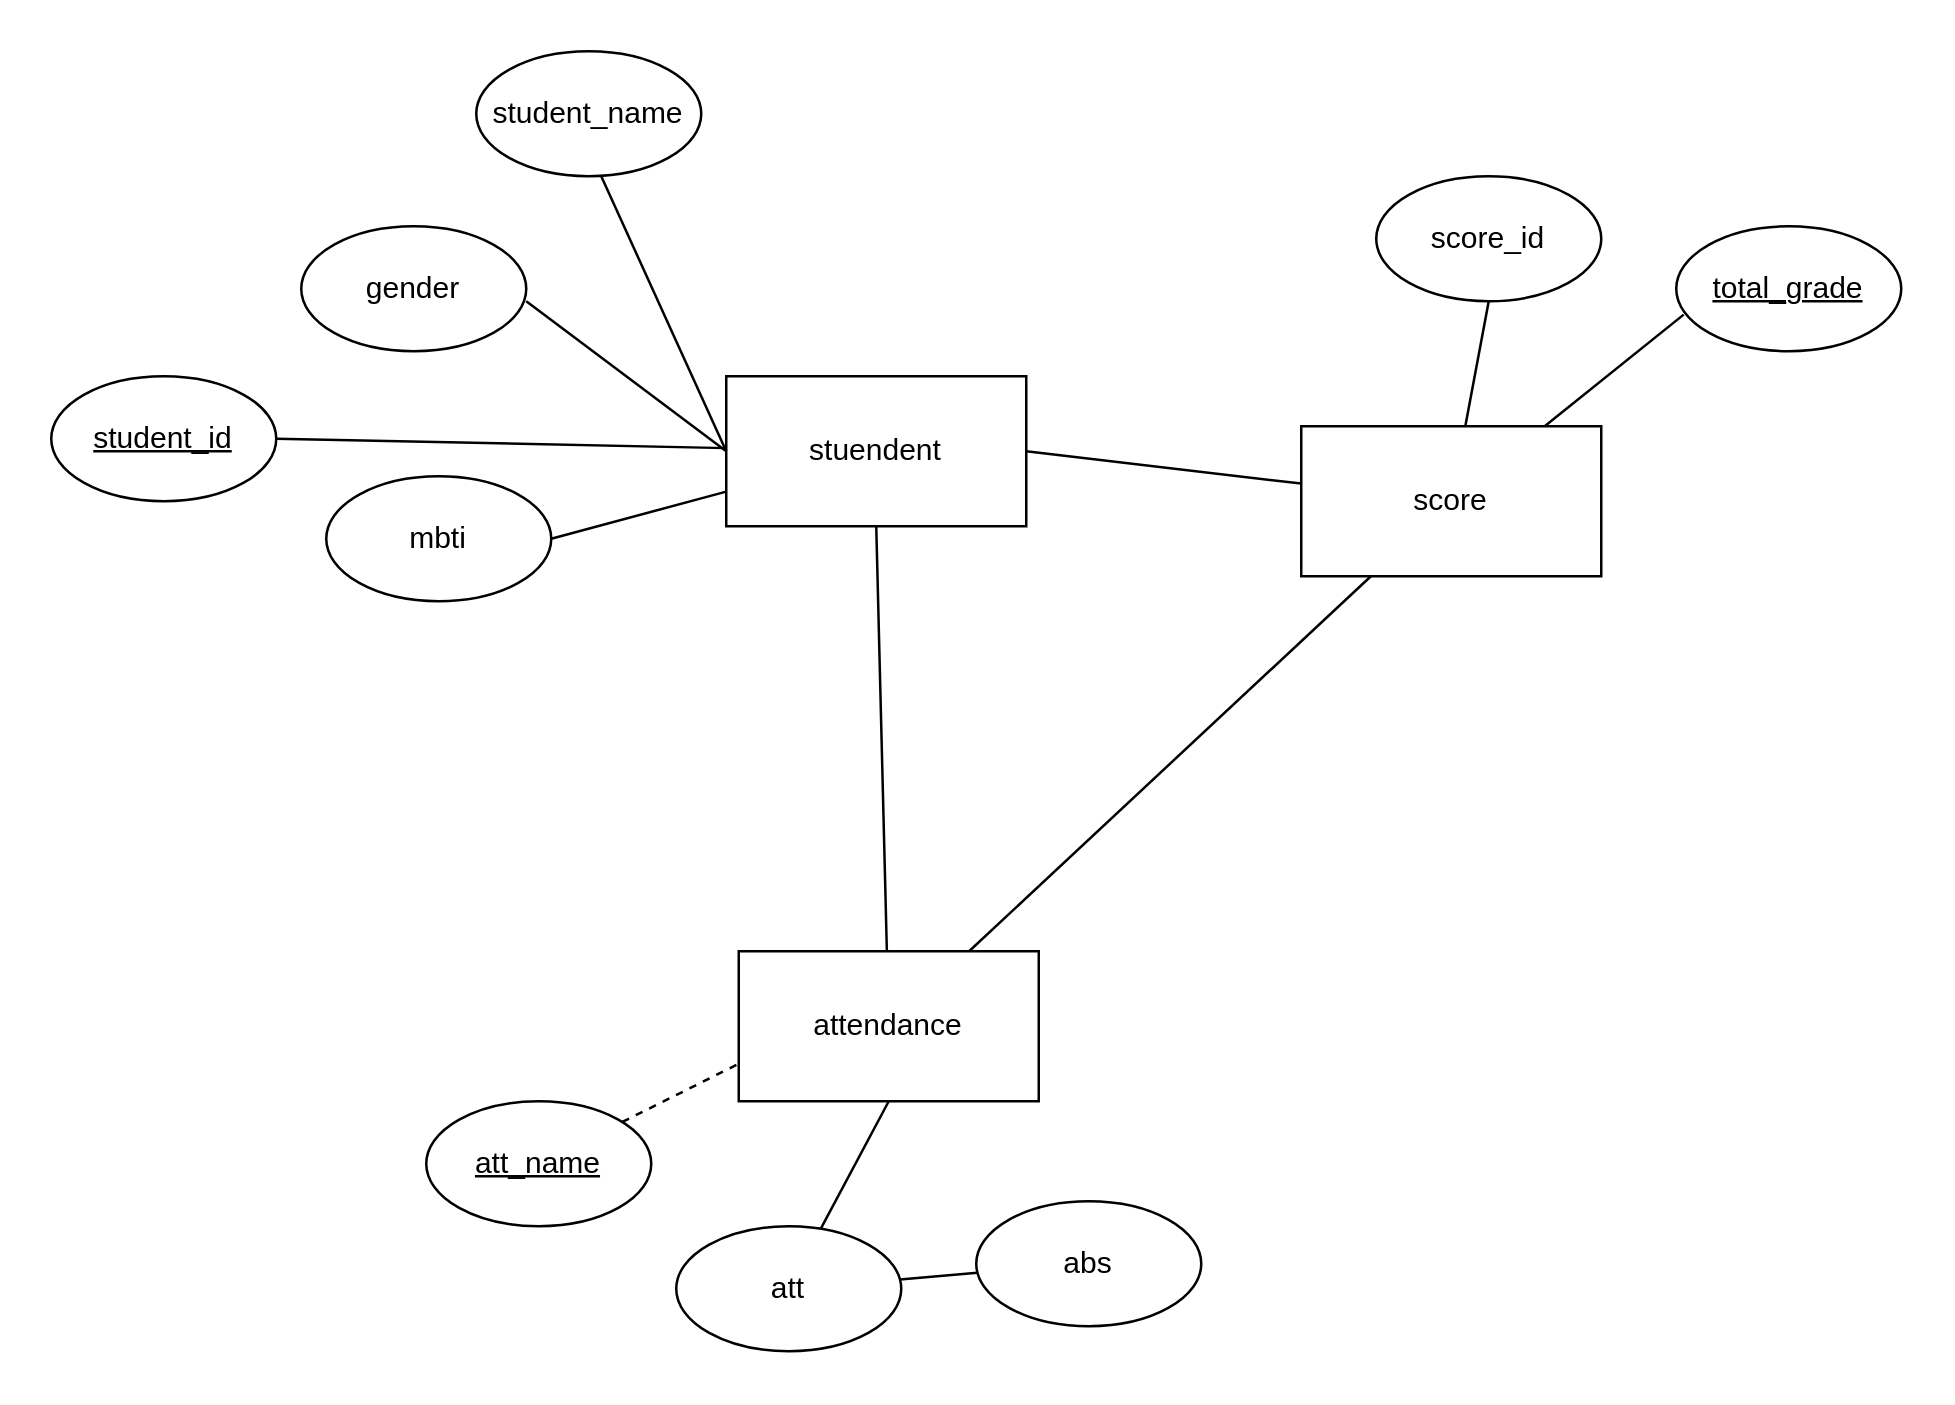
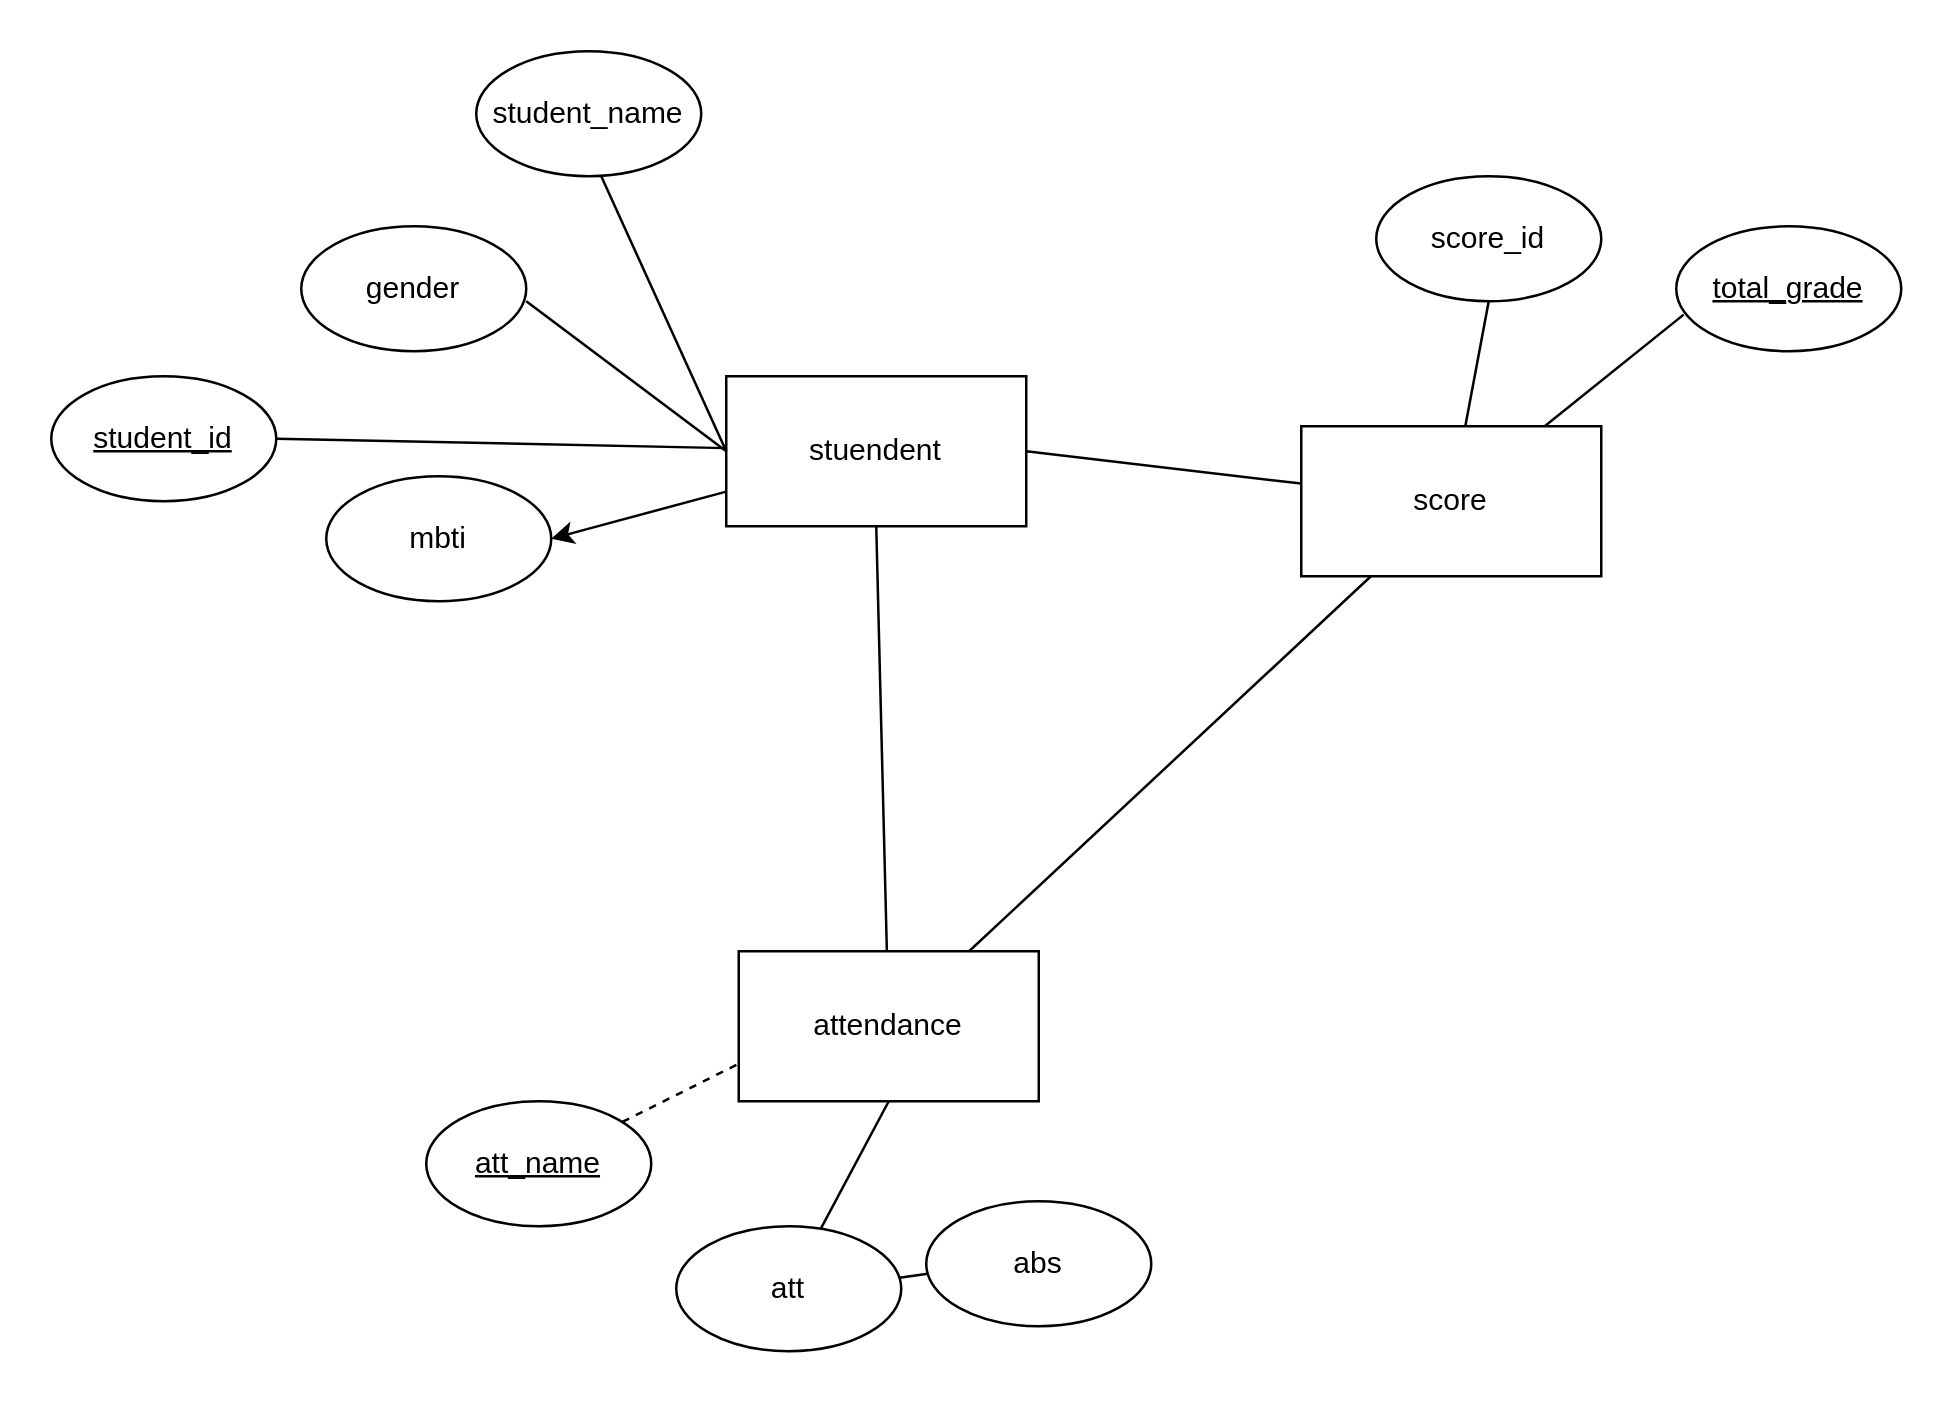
edge "stuendent" -- "mbti": arrowhead none -> classic
node "abs": moved (1089, 1264) -> (1039, 1264)
